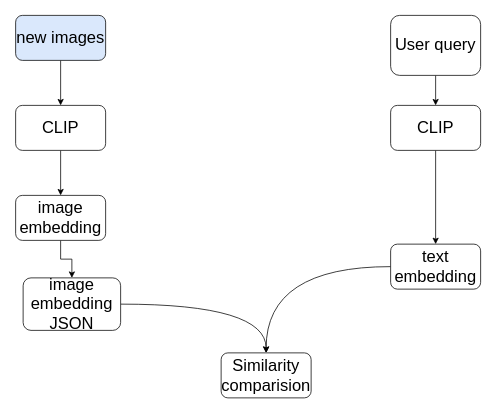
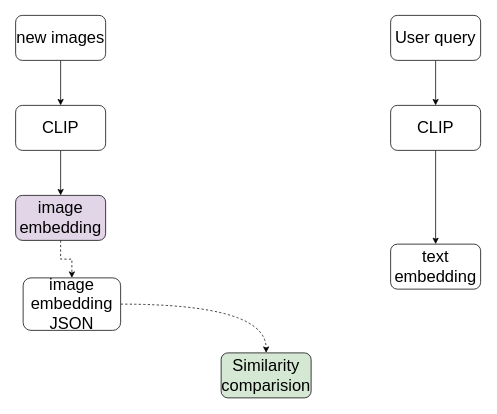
node "new images": fillcolor #dae8fc -> #ffffff
node "User query": size 90x60 -> 90x45
node "image embedding": fillcolor #ffffff -> #e1d5e7
edge "image embedding" -> "image embedding JSON": style solid -> dashed
edge "text embedding" -> "Similarity comparision": removed
edge "image embedding JSON" -> "Similarity comparision": style solid -> dashed
node "Similarity comparision": fillcolor #ffffff -> #d5e8d4
